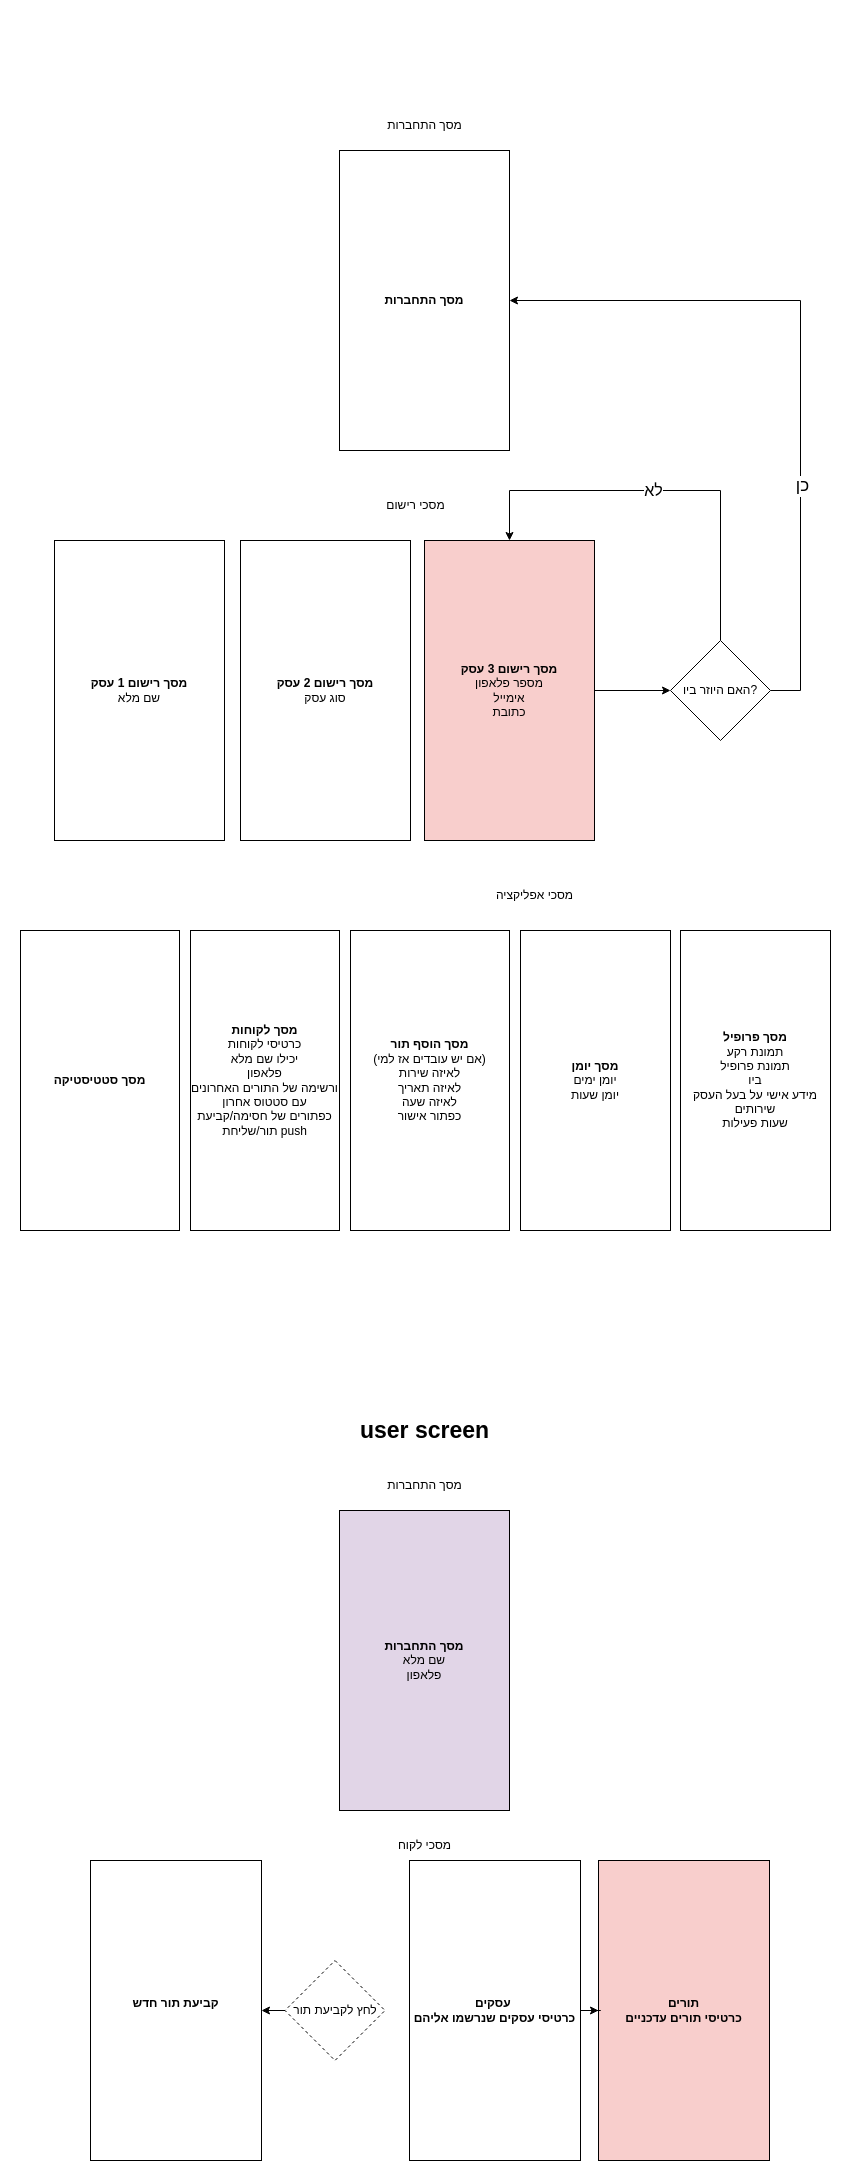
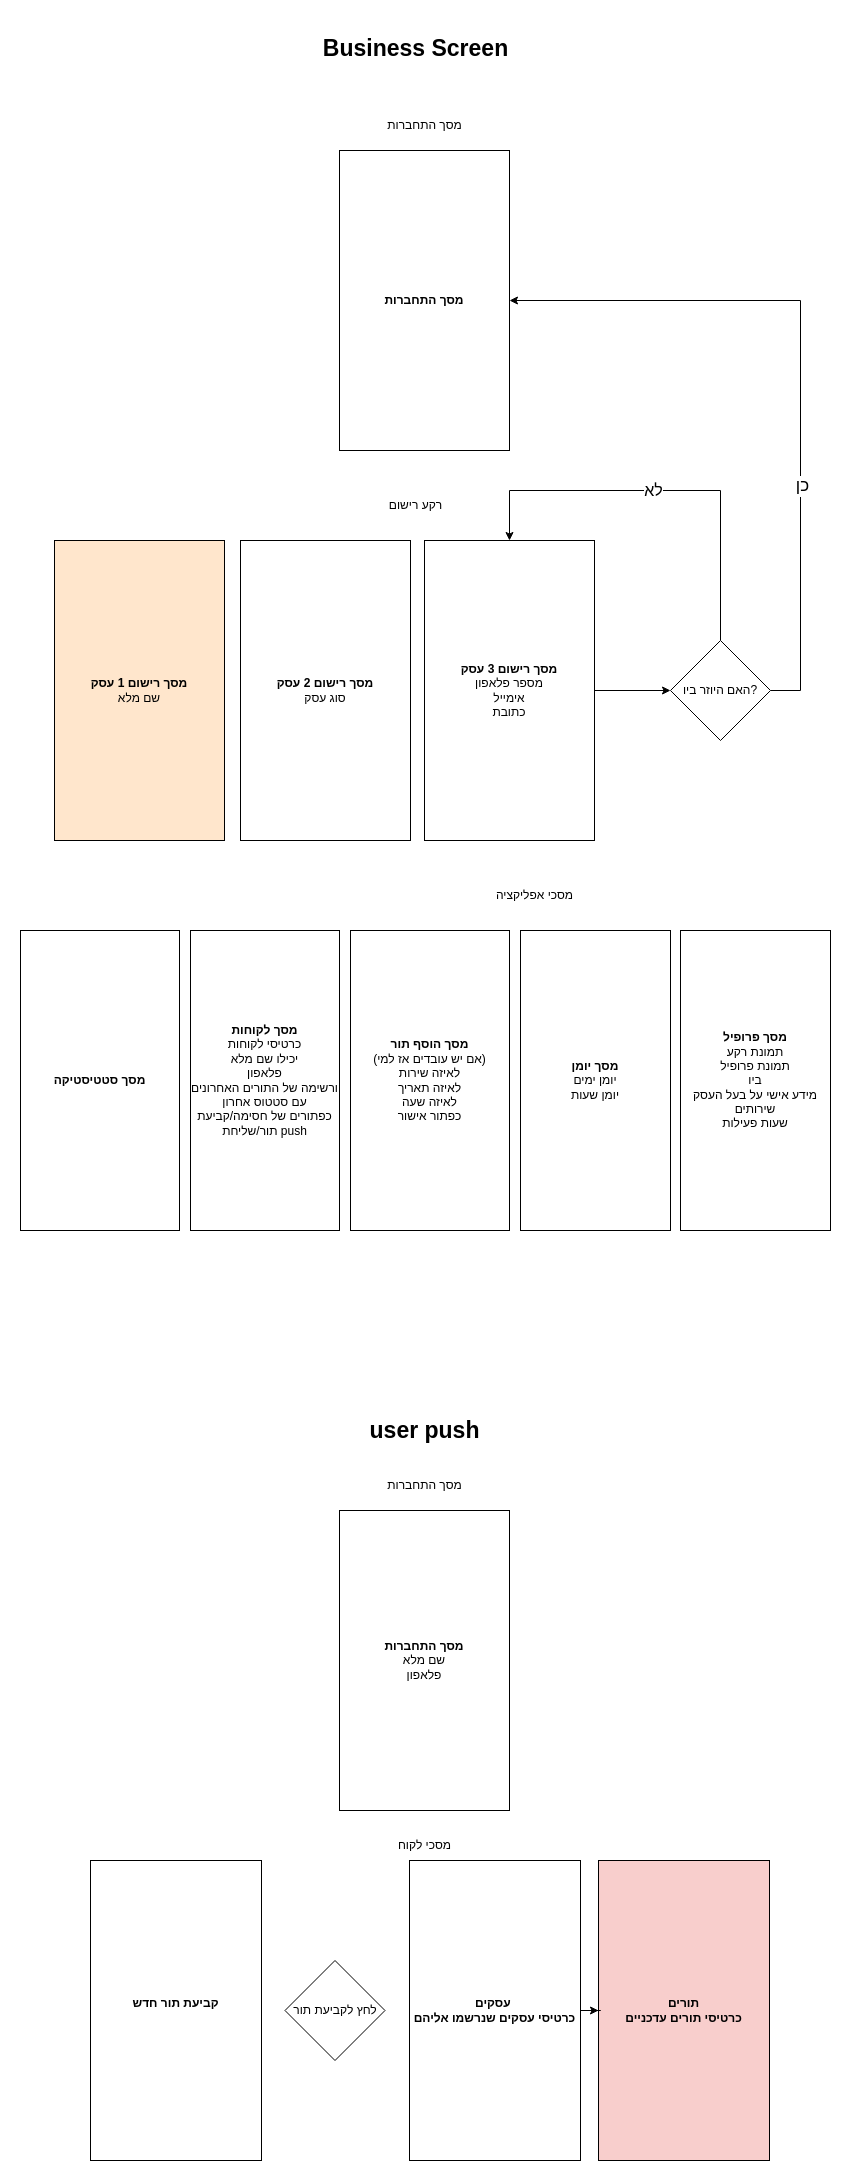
node "Business Screen": added
node "מסכי רישום": label "מסכי רישום" -> "רקע רישום"
node "מסך רישום 1 עסק שם מלא": fillcolor #ffffff -> #ffe6cc
node "מסך רישום 3 עסק מספר פלאפון אימייל כתובת": fillcolor #f8cecc -> #ffffff
node "user screen": label "user screen" -> "user push"
node "מסך התחברות שם מלא פלאפון": fillcolor #e1d5e7 -> #ffffff
edge "לחץ לקביעת תור" -> "קביעת תור חדש": removed
node "לחץ לקביעת תור": style dashed -> solid
